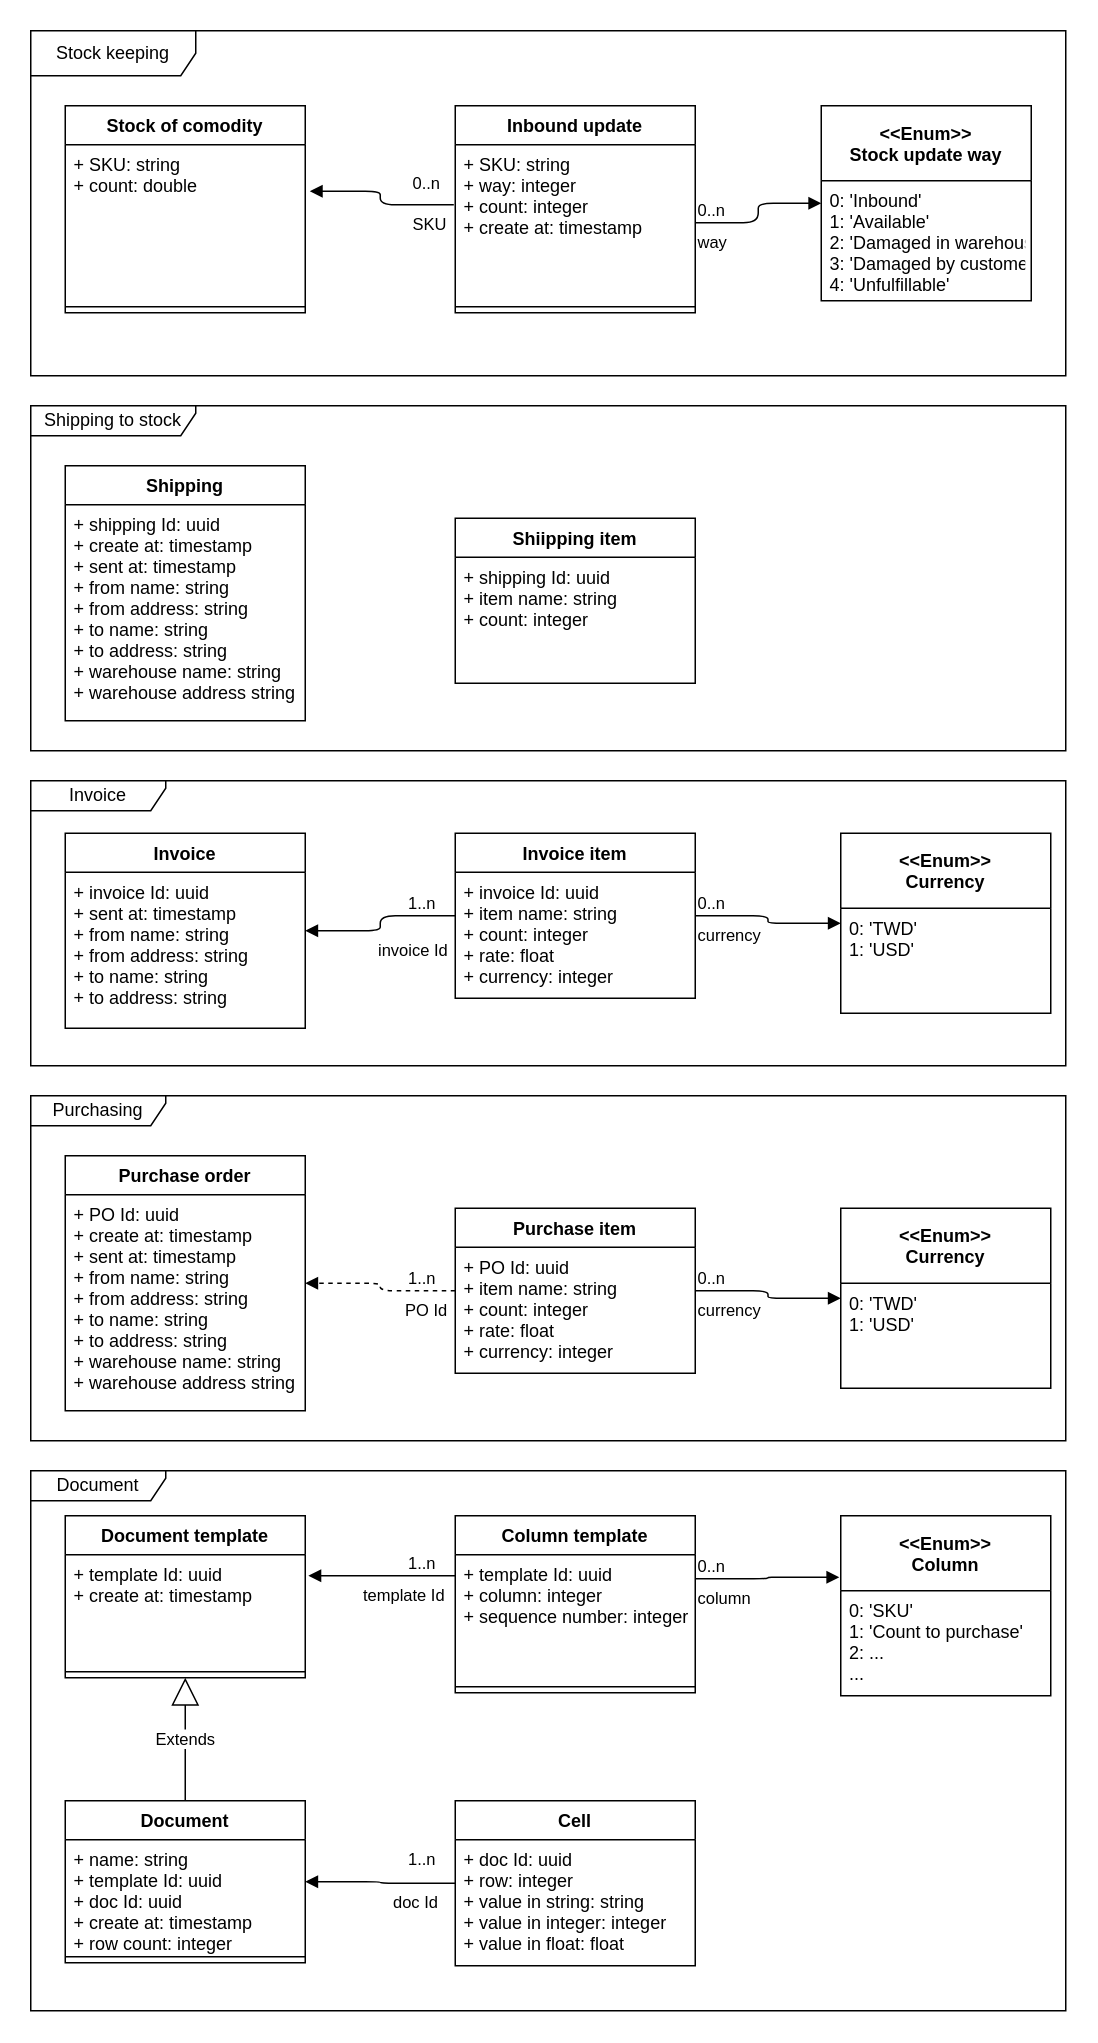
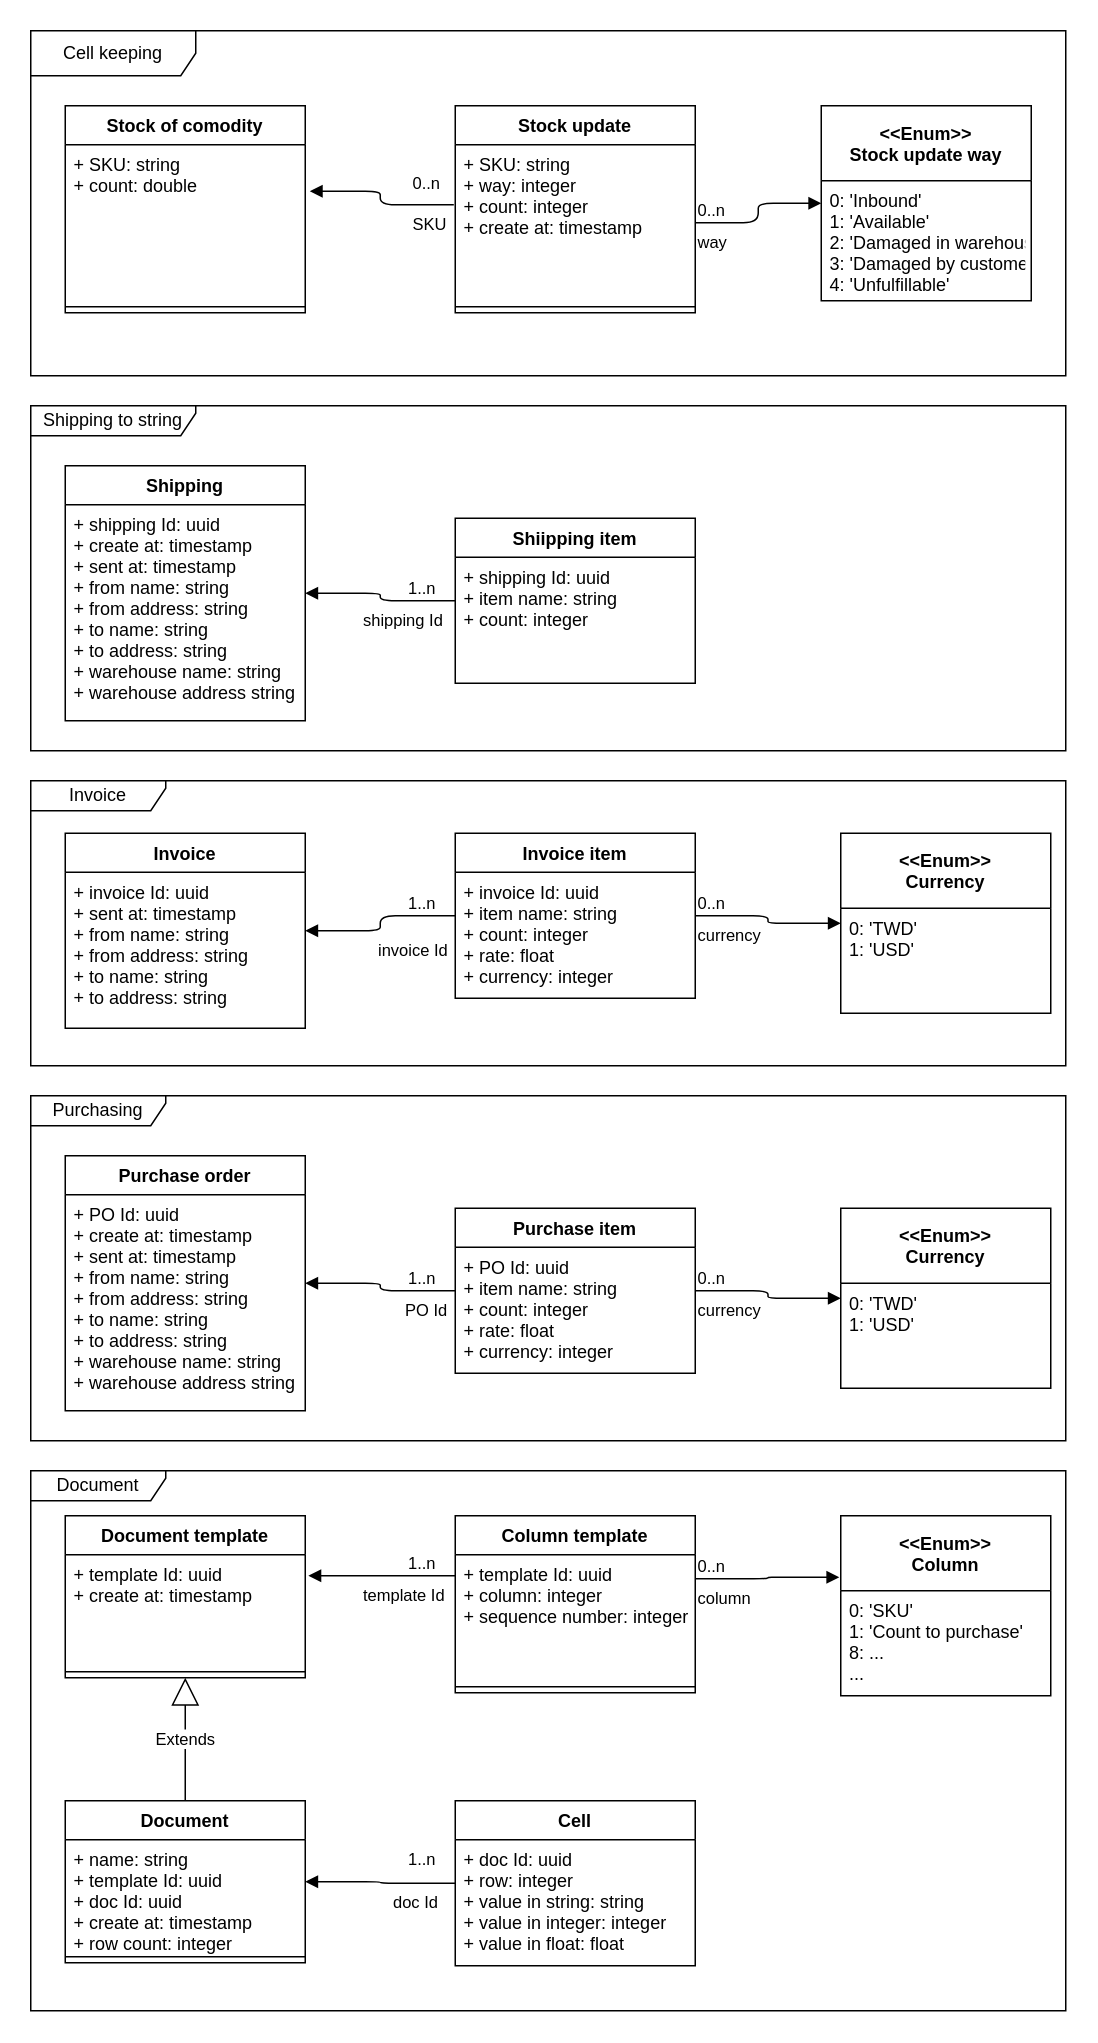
node "Stock keeping": label "Stock keeping" -> "Cell keeping"
node "Inbound update": label "Inbound update" -> "Stock update"
node "Shipping to stock": label "Shipping to stock" -> "Shipping to string"
edge "Shiipping item" -> "Shipping": added, labels "1..n", "shipping Id"
edge "Purchase item" -> "Purchase order": style dashed -> solid
node "0: 'SKU' 1: 'Count to purchase' 2: ... ...": label "0: 'SKU' 1: 'Count to purchase' 2: ... ..." -> "0: 'SKU' 1: 'Count to purchase' 8: ... ..."
